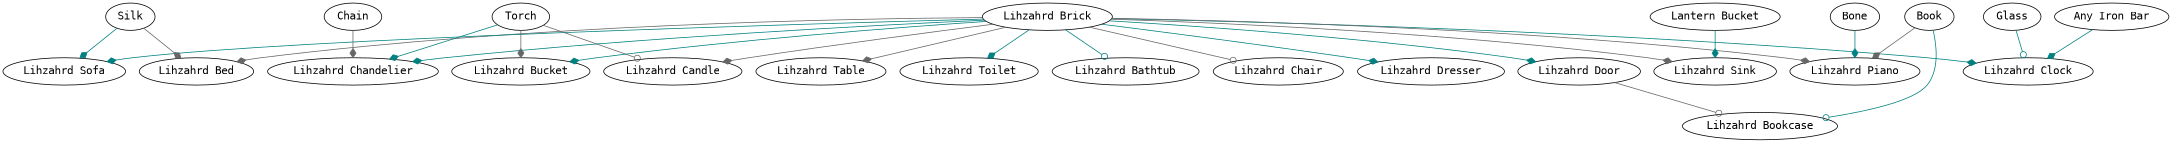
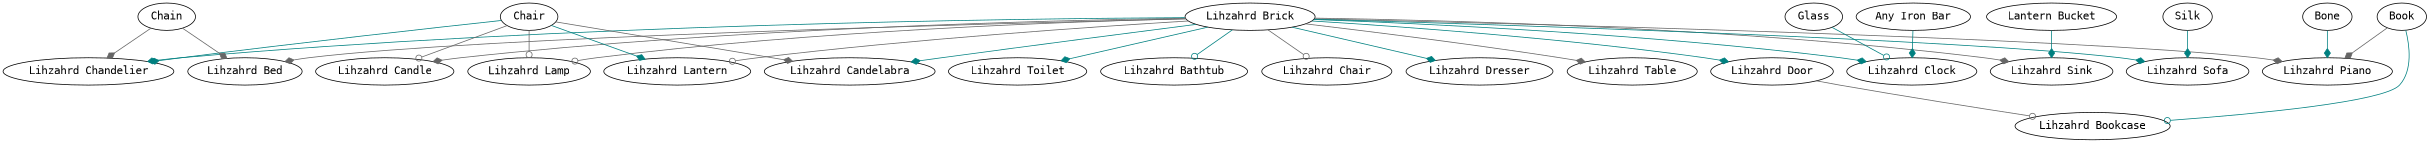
node "Torch": label "Torch" -> "Chair"
edge "Silk" -> "Lihzahrd Bed": now "Chain" -> "Lihzahrd Bed"
node "Lihzahrd Bucket": label "Lihzahrd Bucket" -> "Lihzahrd Candelabra"
node "Lihzahrd Lamp": added
node "Lihzahrd Lantern": added
